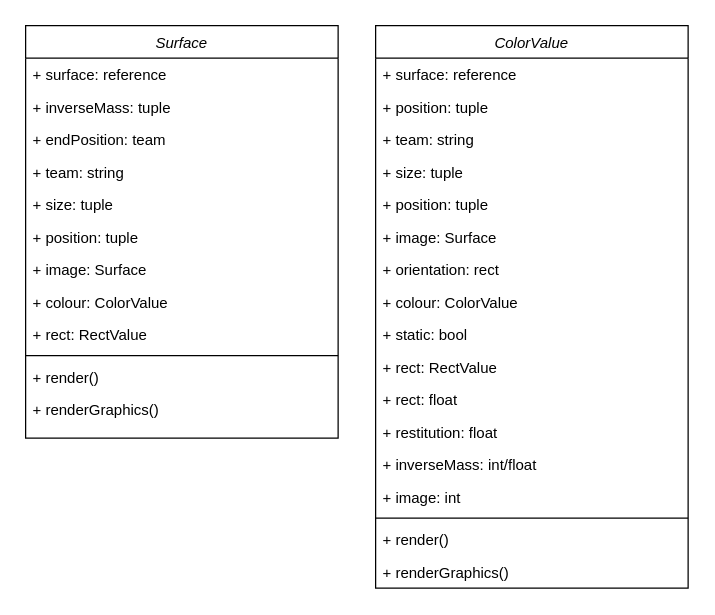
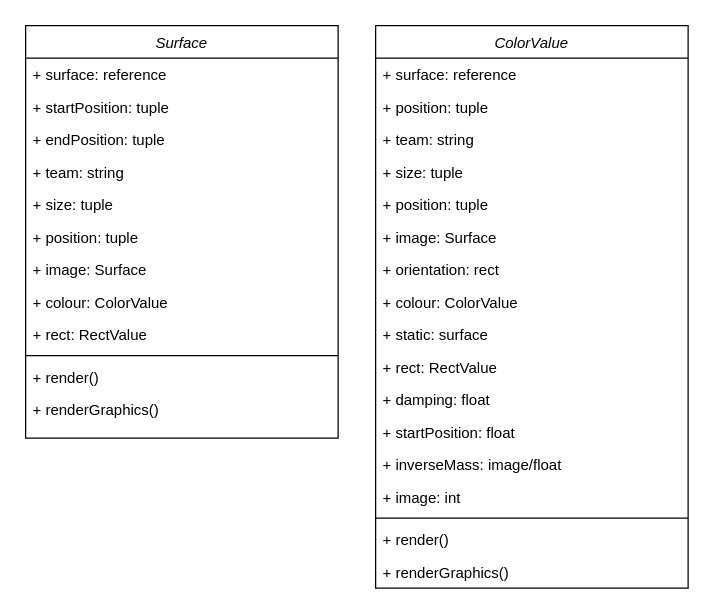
node "+ inverseMass: tuple": label "+ inverseMass: tuple" -> "+ startPosition: tuple"
node "+ endPosition: team": label "+ endPosition: team" -> "+ endPosition: tuple"
node "+ static: bool": label "+ static: bool" -> "+ static: surface"
node "+ rect: float": label "+ rect: float" -> "+ damping: float"
node "+ restitution: float": label "+ restitution: float" -> "+ startPosition: float"
node "+ inverseMass: int/float": label "+ inverseMass: int/float" -> "+ inverseMass: image/float"
